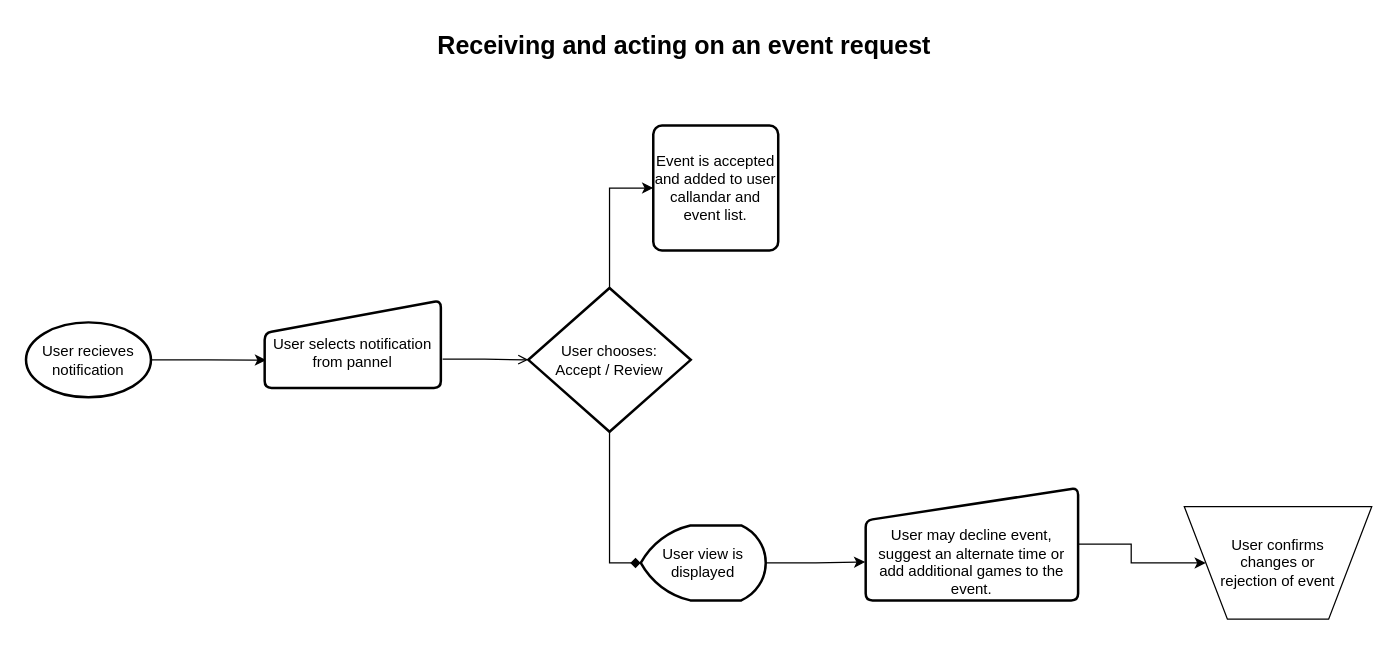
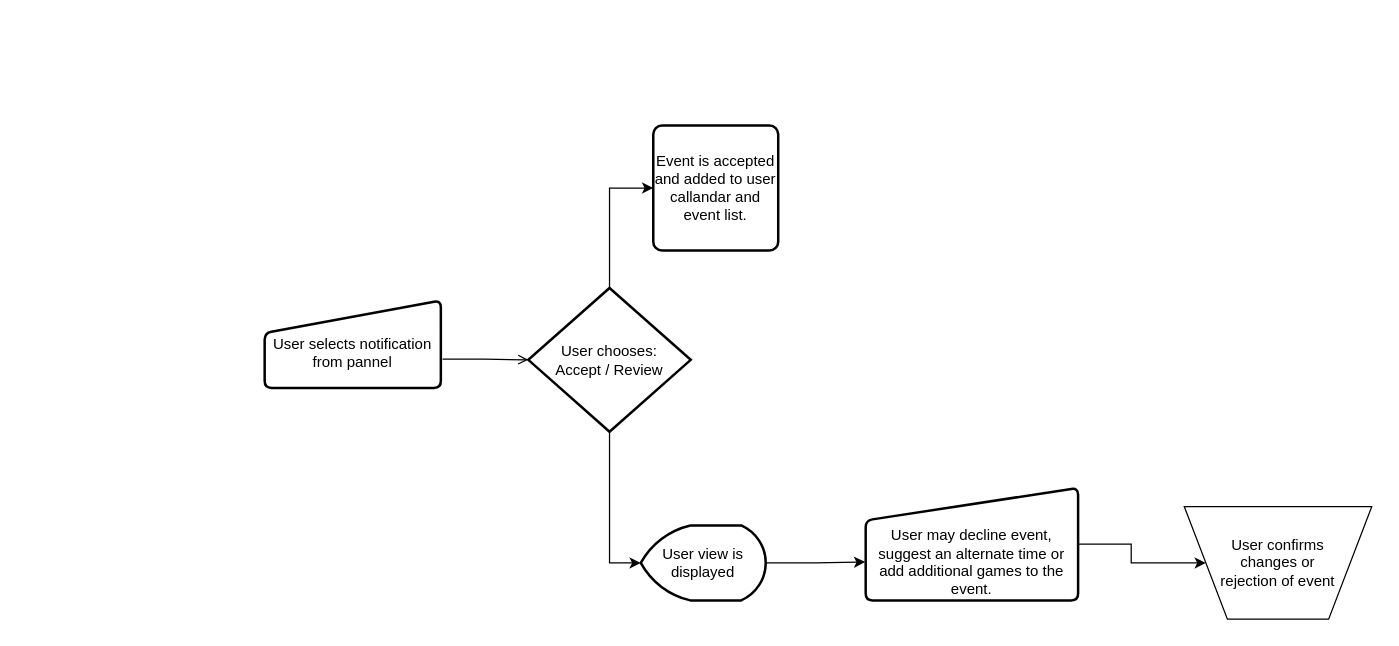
node "Receiving and acting on an event request": removed
node "User recieves notification": removed
edge "User recieves notification" -> "User selects notification from pannel": removed
edge "User chooses: Accept / Review" -> "User view is displayed": arrowhead diamond -> classic
